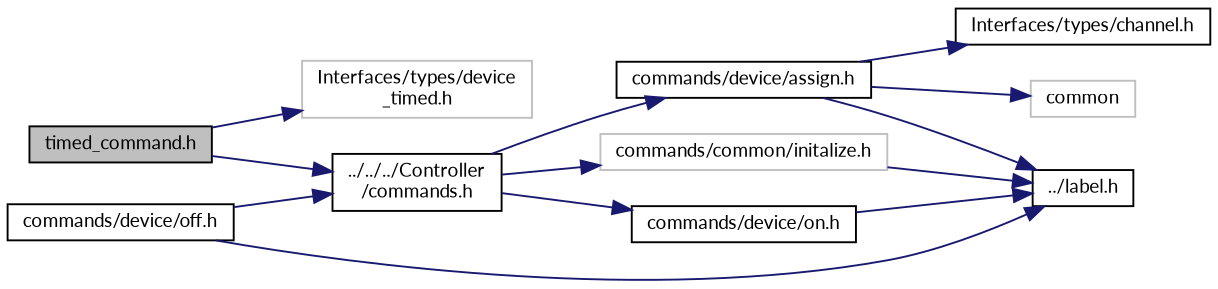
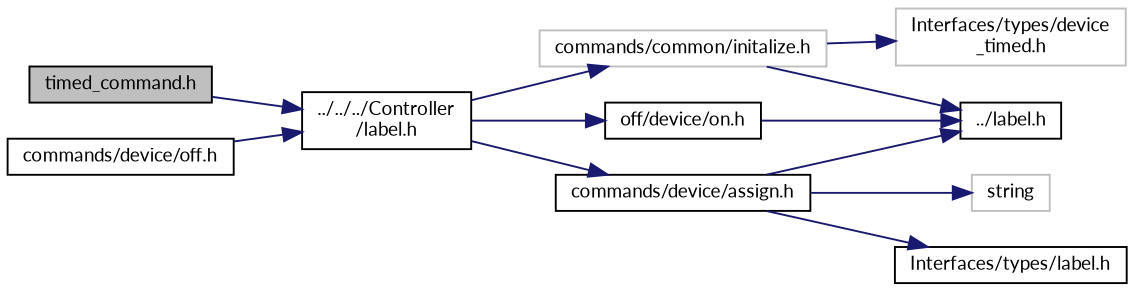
node "Interfaces/types/channel.h": label "Interfaces/types/channel.h" -> "Interfaces/types/label.h"
node "common": label "common" -> "string"
edge "timed_command.h" -> "Interfaces/types/device _timed.h": now "commands/common/initalize.h" -> "Interfaces/types/device _timed.h"
node "../../../Controller /commands.h": label "../../../Controller /commands.h" -> "../../../Controller /label.h"
node "commands/device/on.h": label "commands/device/on.h" -> "off/device/on.h"
edge "commands/device/off.h" -> "../label.h": removed
